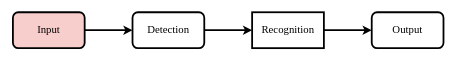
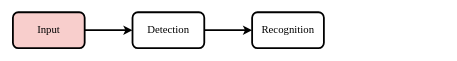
node "Recognition": shape rectangle -> rounded rectangle
edge "Recognition" -> "Output": removed
node "Output": removed
